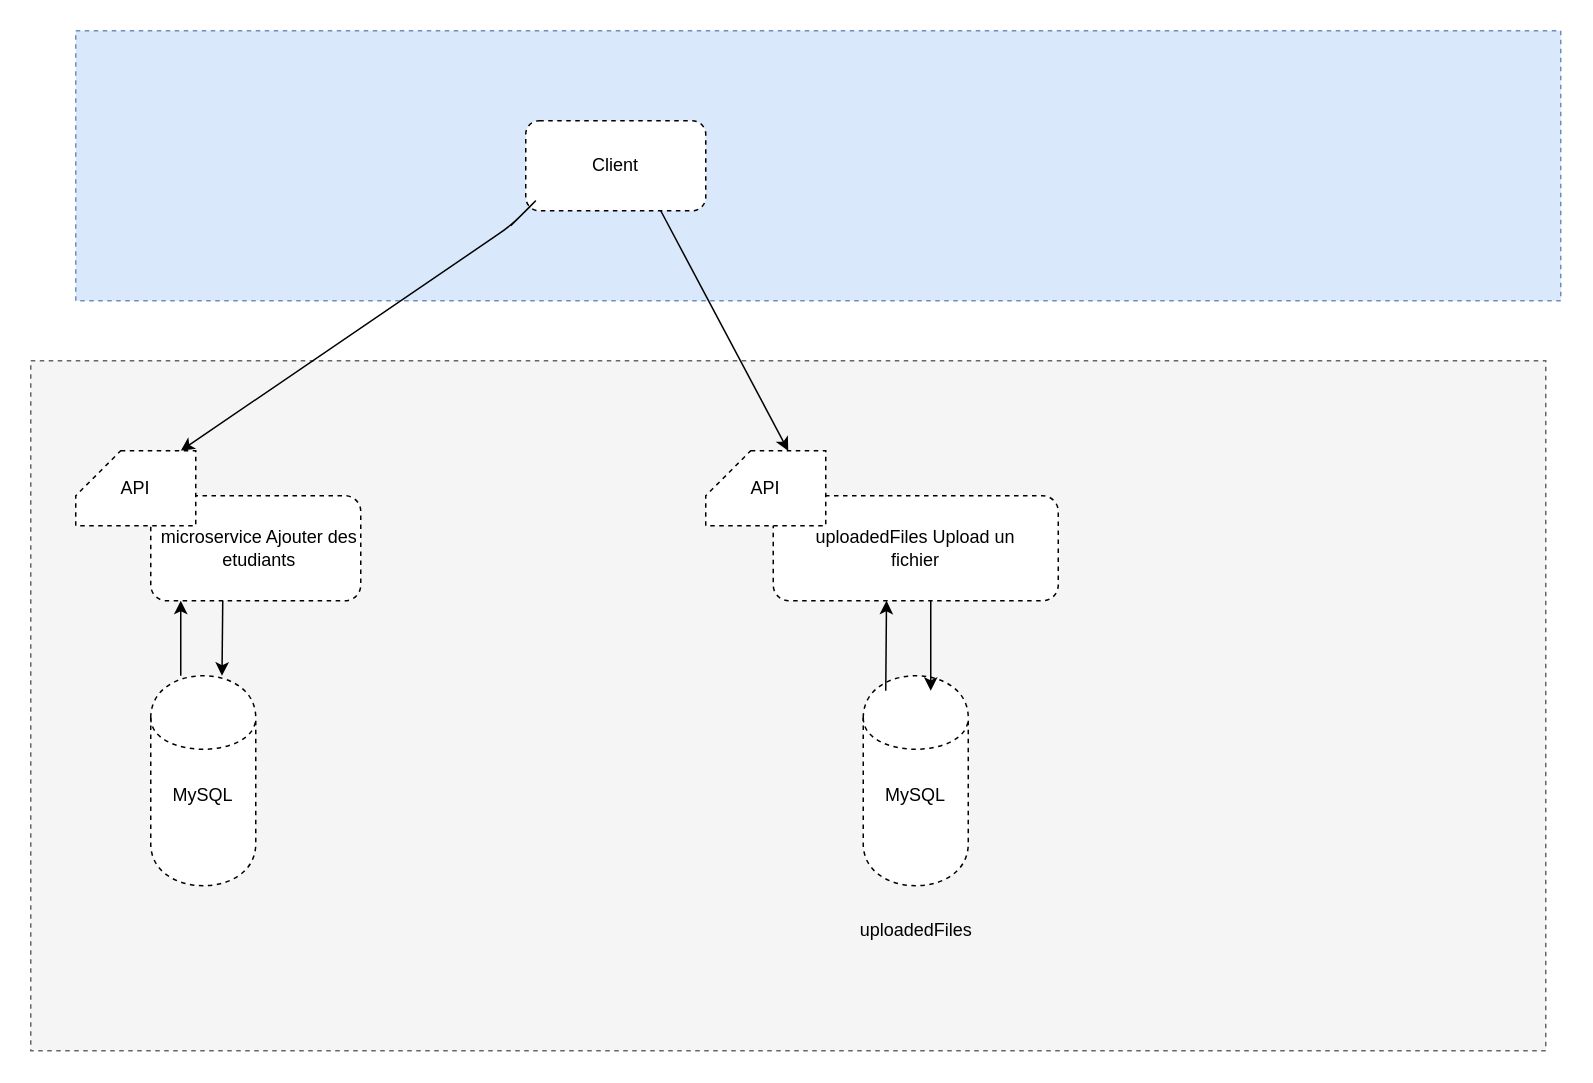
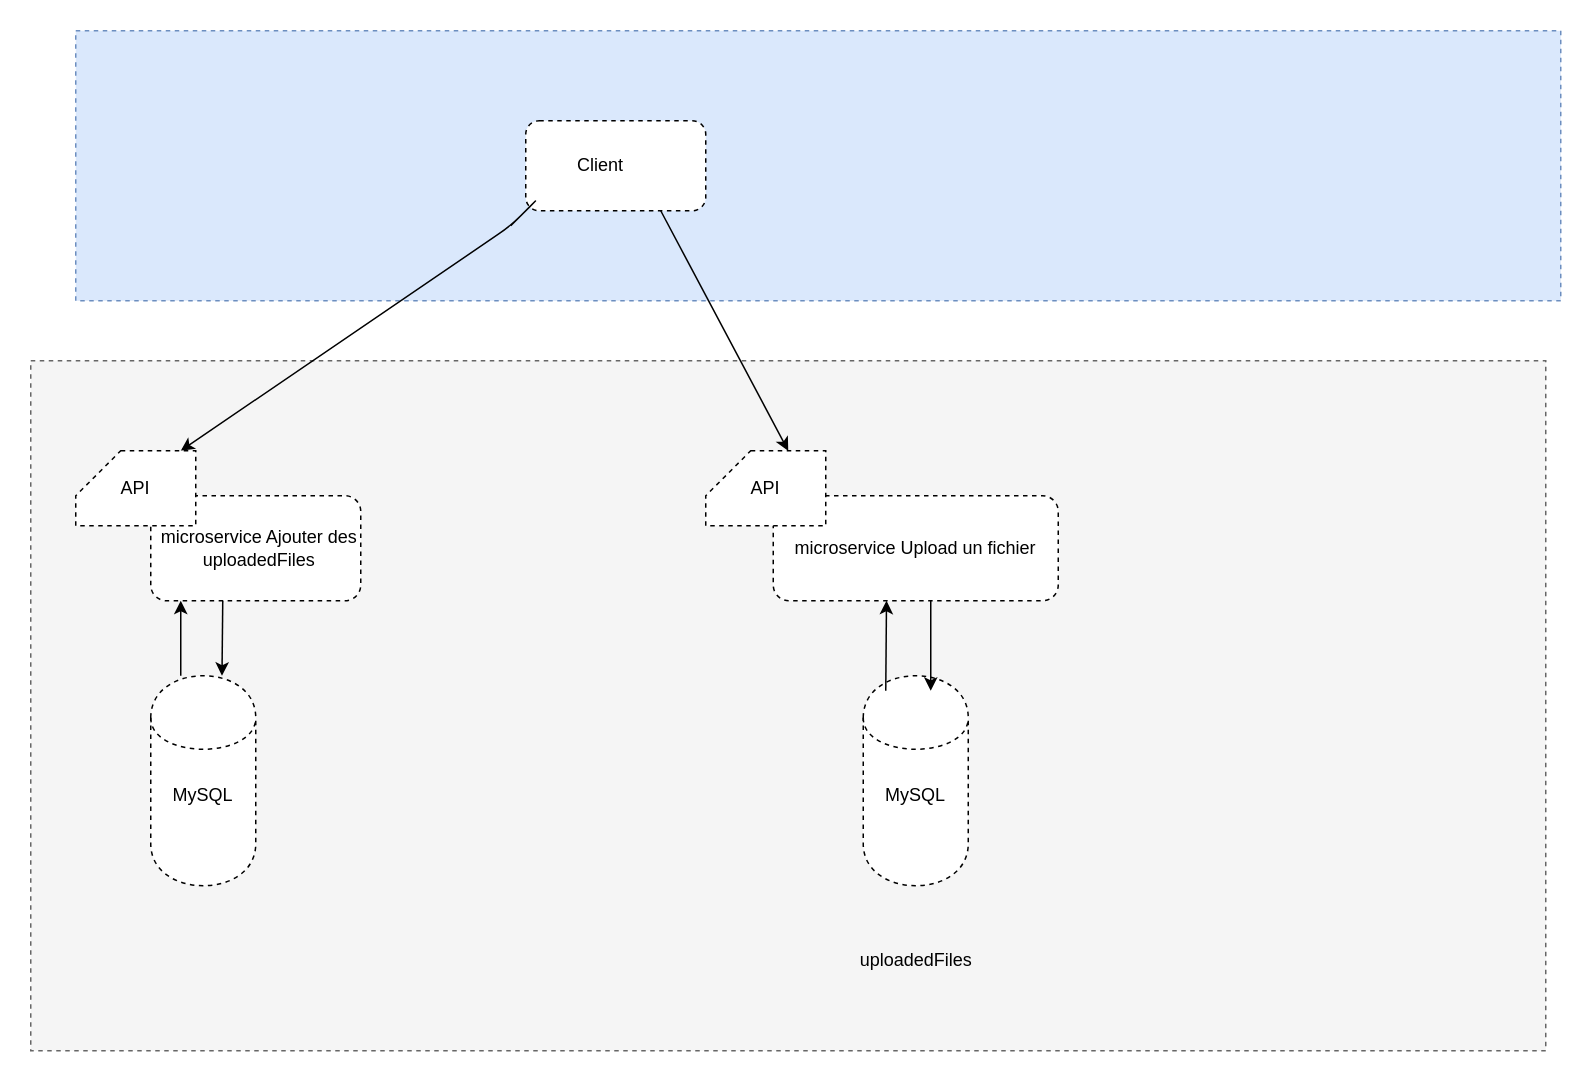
node "Client": moved (616, 166) -> (601, 166)
node "microservice Ajouter des etudiants": label "microservice Ajouter des etudiants" -> "microservice Ajouter des uploadedFiles"
node "uploadedFiles Upload un fichier": label "uploadedFiles Upload un fichier" -> "microservice Upload un fichier"
node "uploadedFiles": moved (916, 931) -> (916, 961)
